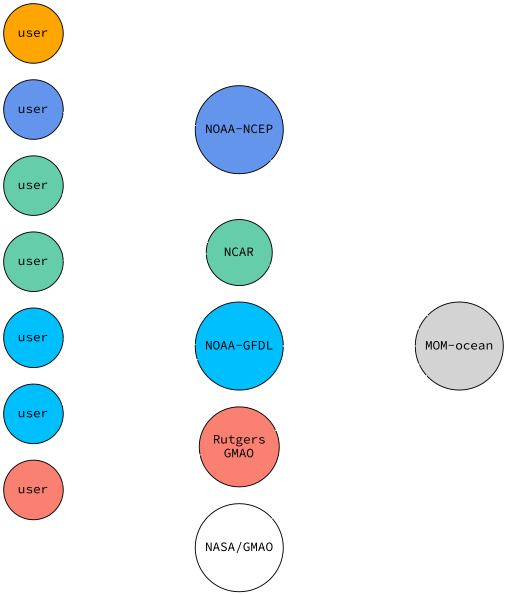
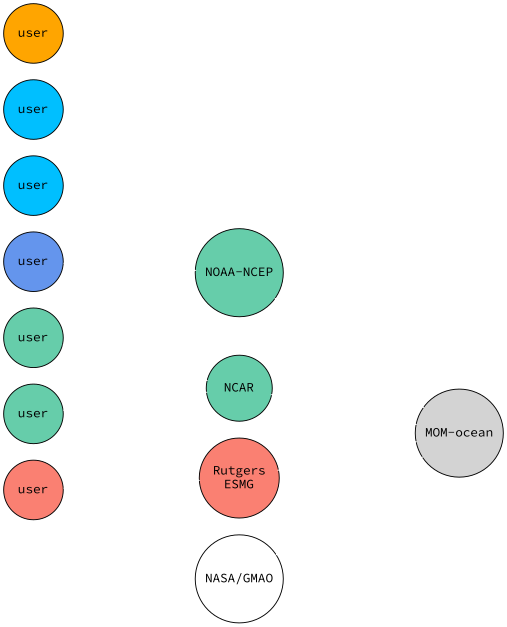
node "NOAA-NCEP": fillcolor cornflowerblue -> mediumaquamarine
node "NOAA-GFDL": removed
node "Rutgers GMAO": label "Rutgers GMAO" -> "Rutgers ESMG"
